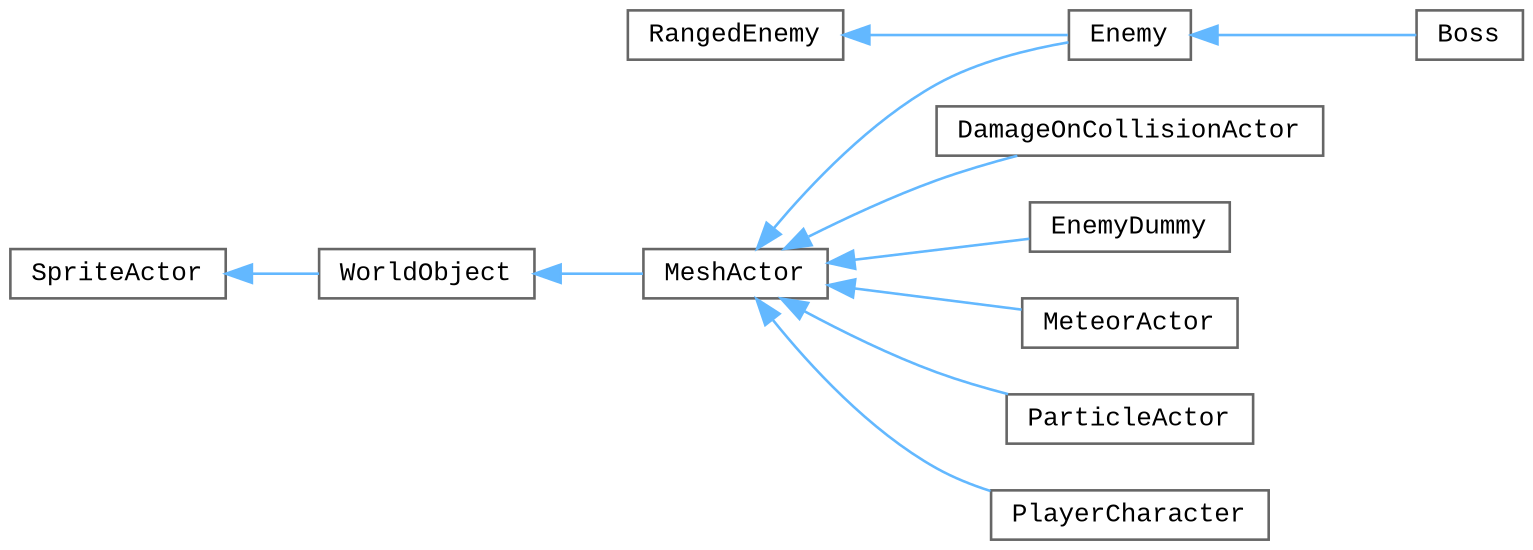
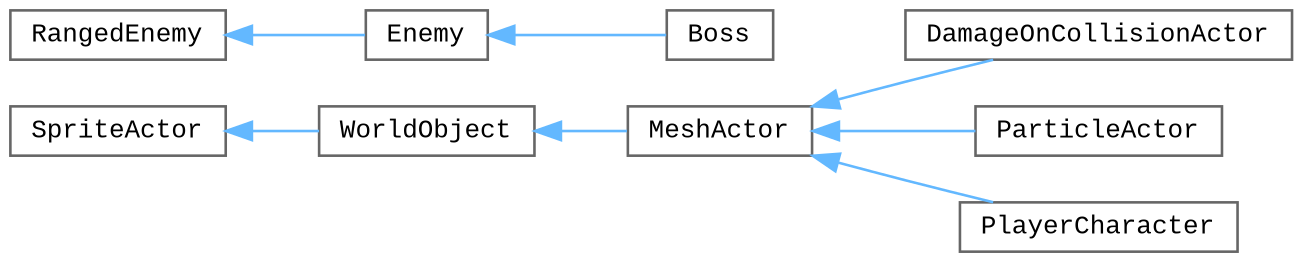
edge "Enemy" -> "MeshActor": removed
node "EnemyDummy": removed
node "MeteorActor": removed
